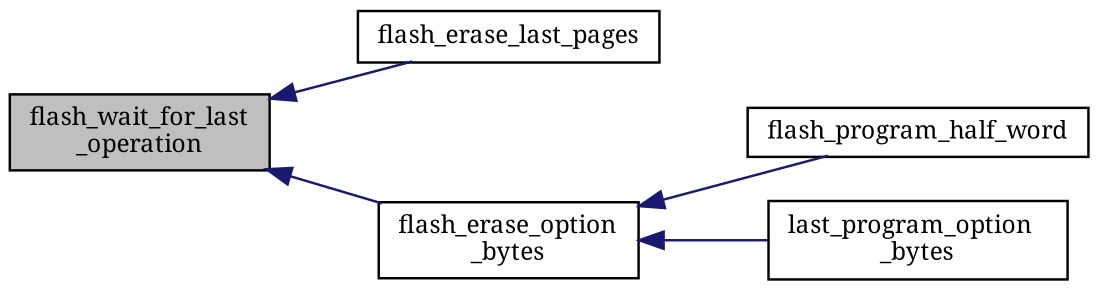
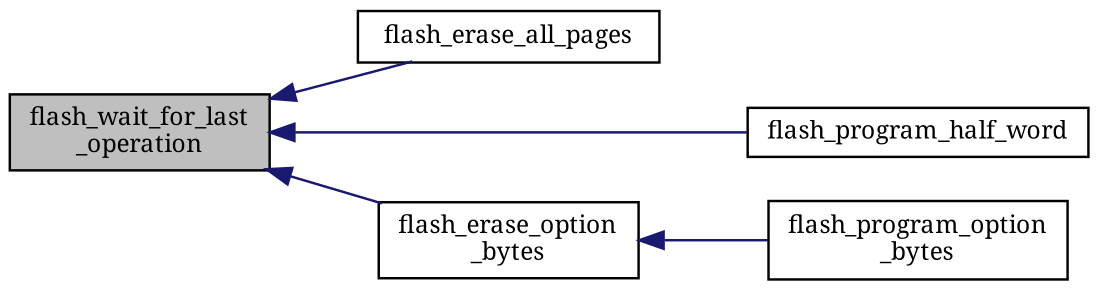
node "flash_erase_last_pages": label "flash_erase_last_pages" -> "flash_erase_all_pages"
edge "flash_program_half_word" -> "flash_erase_option _bytes": now "flash_program_half_word" -> "flash_wait_for_last _operation"
node "last_program_option _bytes": label "last_program_option _bytes" -> "flash_program_option _bytes"
